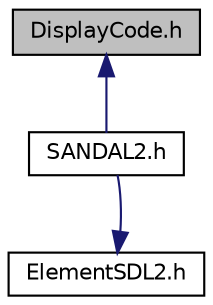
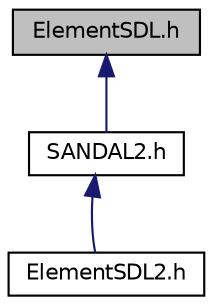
node "DisplayCode.h": label "DisplayCode.h" -> "ElementSDL.h"
edge "SANDAL2.h" -> "ElementSDL2.h": reversed
